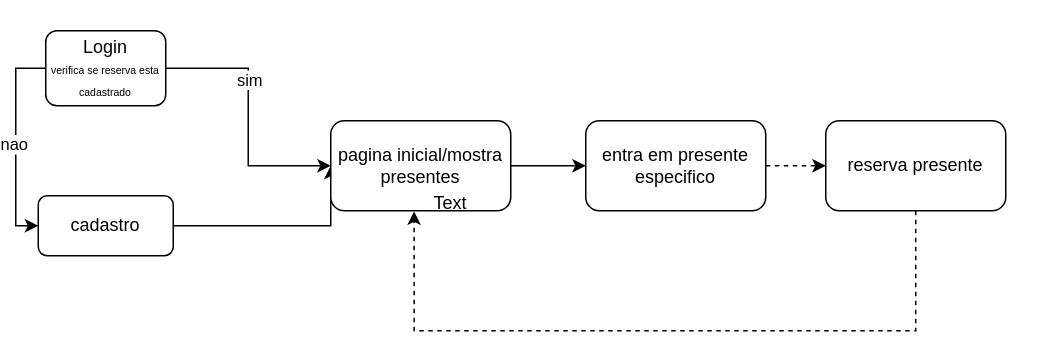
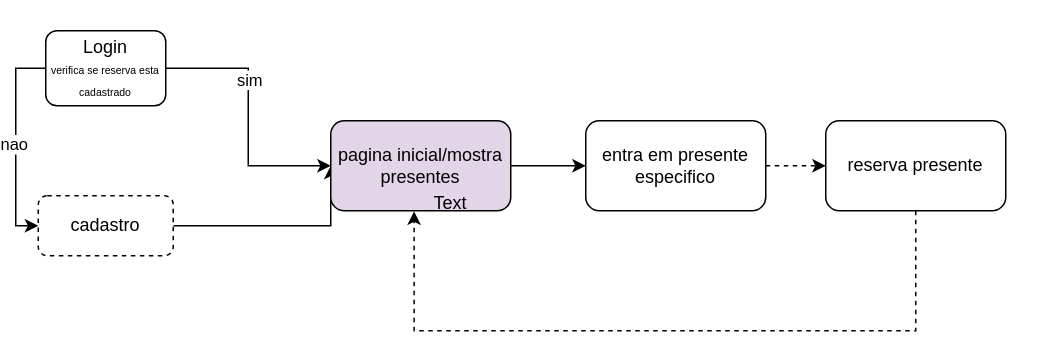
node "pagina inicial/mostra presentes": fillcolor #ffffff -> #e1d5e7
node "cadastro": style solid -> dashed
